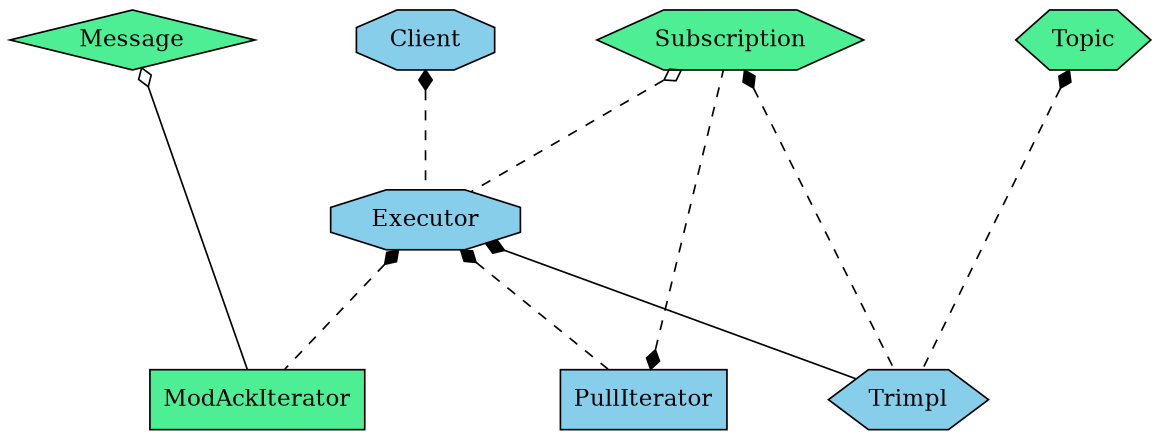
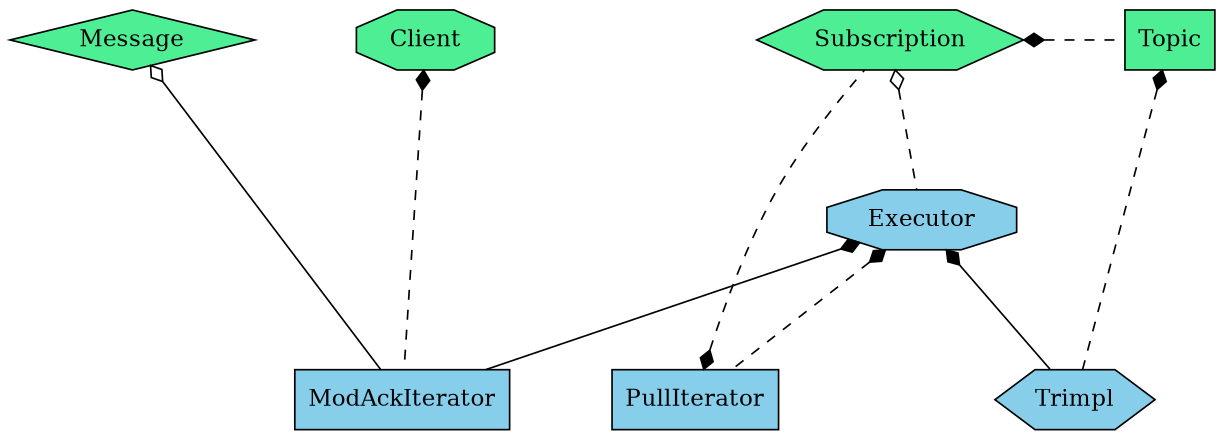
node "Client": fillcolor skyblue -> seagreen2
node "Topic": shape hexagon -> box
edge "Executor" -> "Client": now "ModAckIterator" -> "Client"
edge "Trimpl" -> "Subscription": now "Topic" -> "Subscription"
edge "ModAckIterator" -> "Executor": style dashed -> solid
node "ModAckIterator": fillcolor seagreen2 -> skyblue
